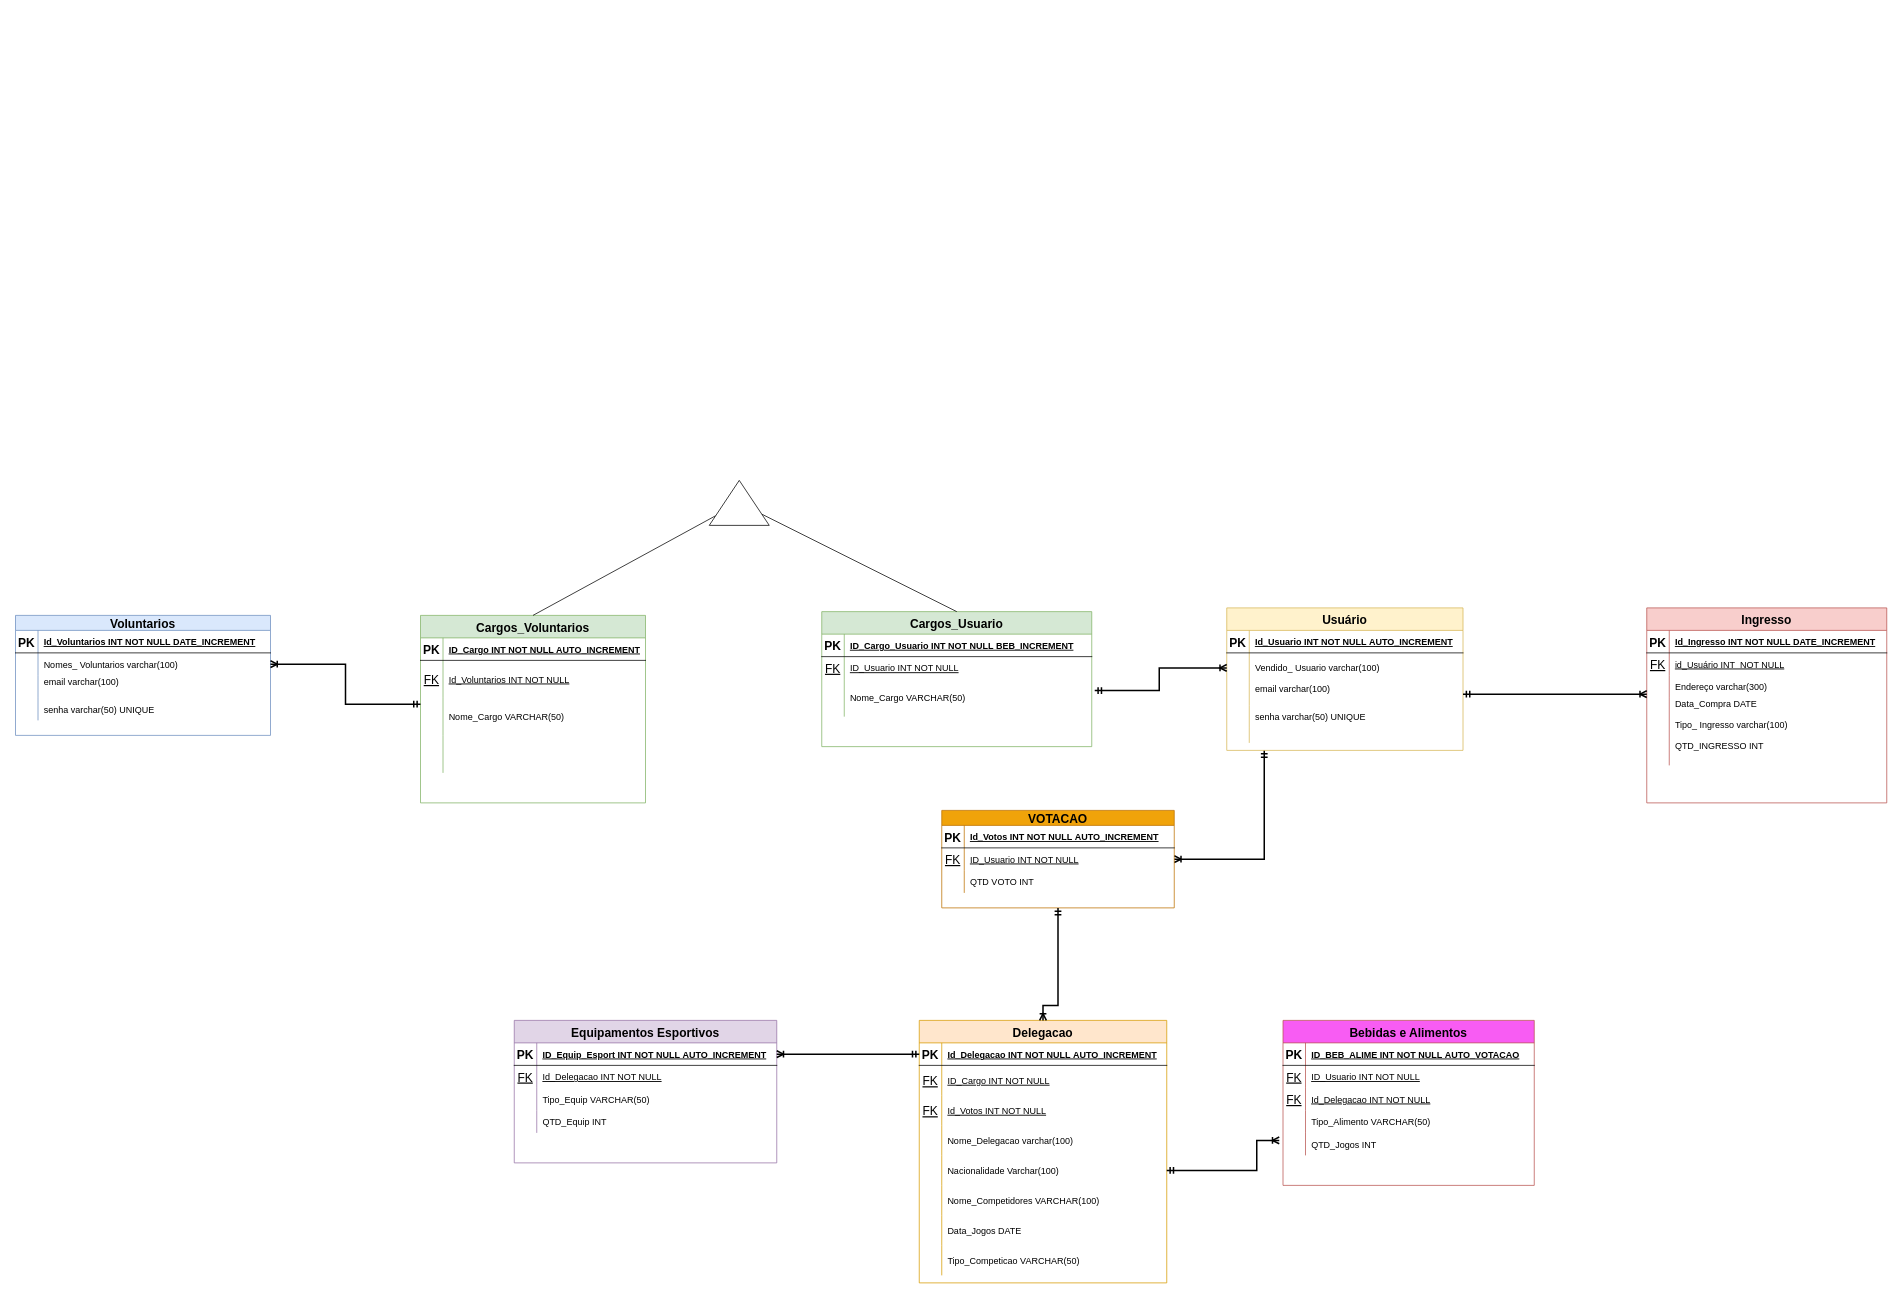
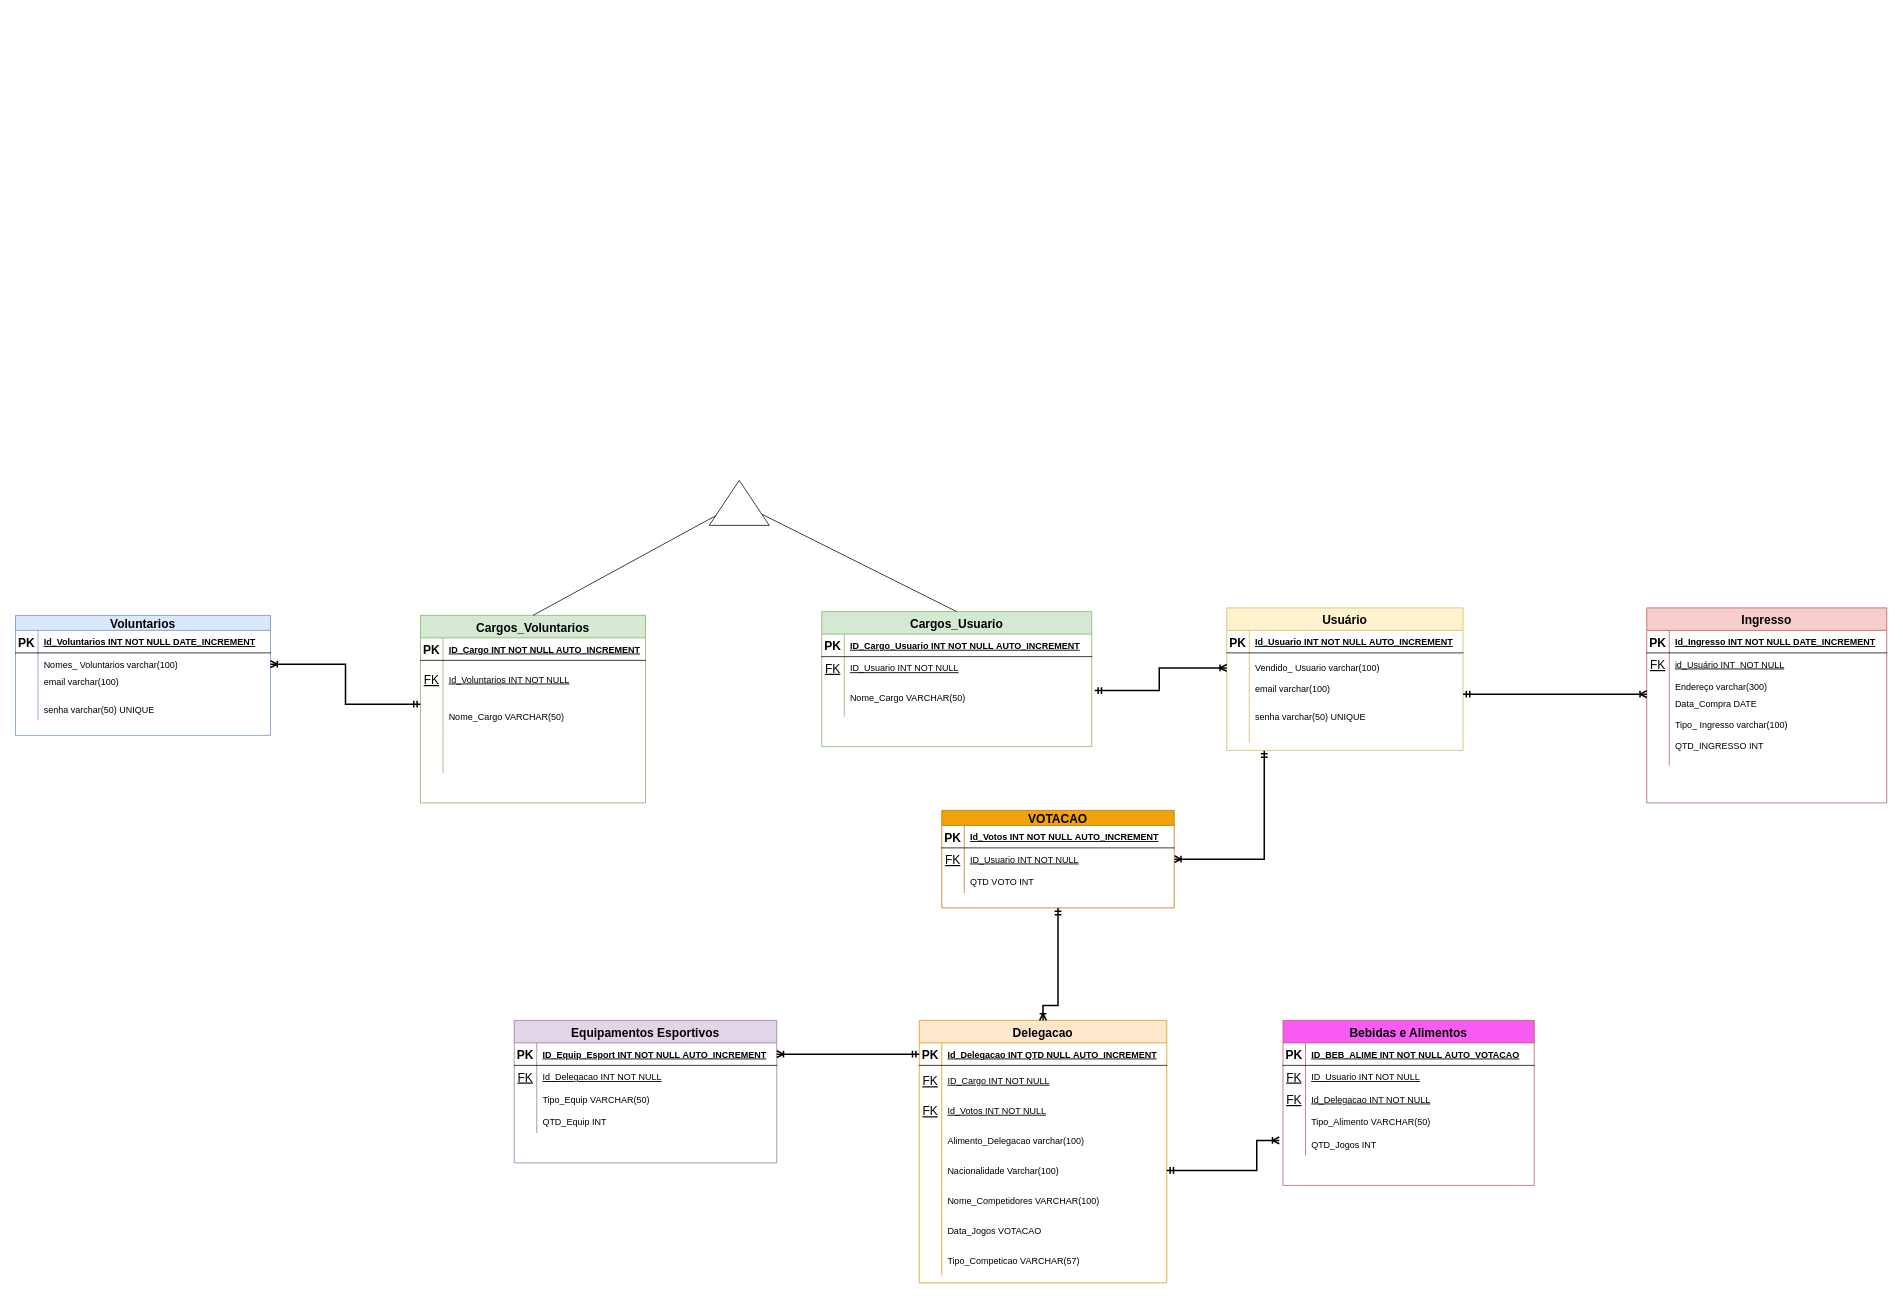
node "ID_Cargo_Usuario INT NOT NULL BEB_INCREMENT": label "ID_Cargo_Usuario INT NOT NULL BEB_INCREMENT" -> "ID_Cargo_Usuario INT NOT NULL AUTO_INCREMENT"
node "Id_Delegacao INT NOT NULL AUTO_INCREMENT": label "Id_Delegacao INT NOT NULL AUTO_INCREMENT" -> "Id_Delegacao INT QTD NULL AUTO_INCREMENT"
node "Nome_Delegacao varchar(100)": label "Nome_Delegacao varchar(100)" -> "Alimento_Delegacao varchar(100)"
node "Data_Jogos DATE": label "Data_Jogos DATE" -> "Data_Jogos VOTACAO"
node "Tipo_Competicao VARCHAR(50)": label "Tipo_Competicao VARCHAR(50)" -> "Tipo_Competicao VARCHAR(57)"
